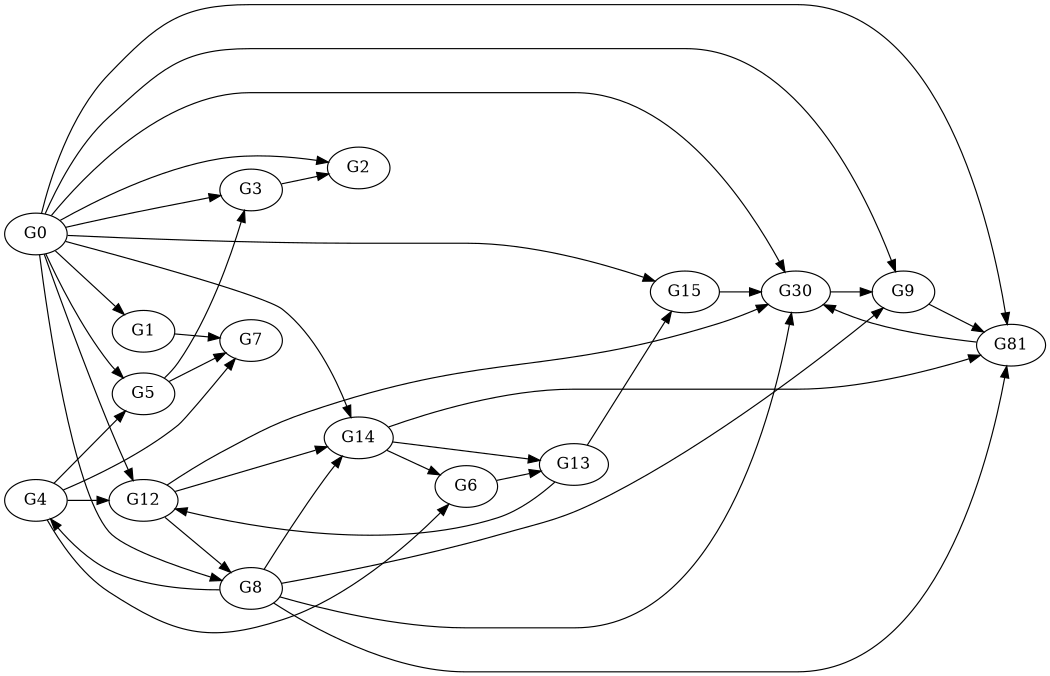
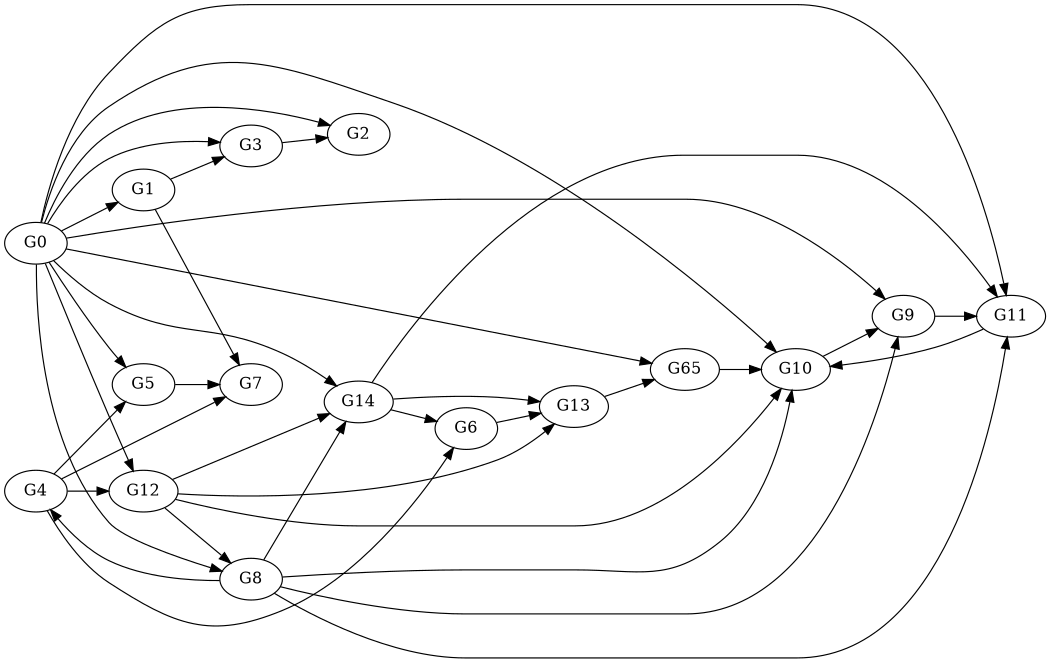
node "G15": label "G15" -> "G65"
node "G30": label "G30" -> "G10"
edge "G5" -> "G3": now "G1" -> "G3"
node "G81": label "G81" -> "G11"
edge "G13" -> "G12": reversed
